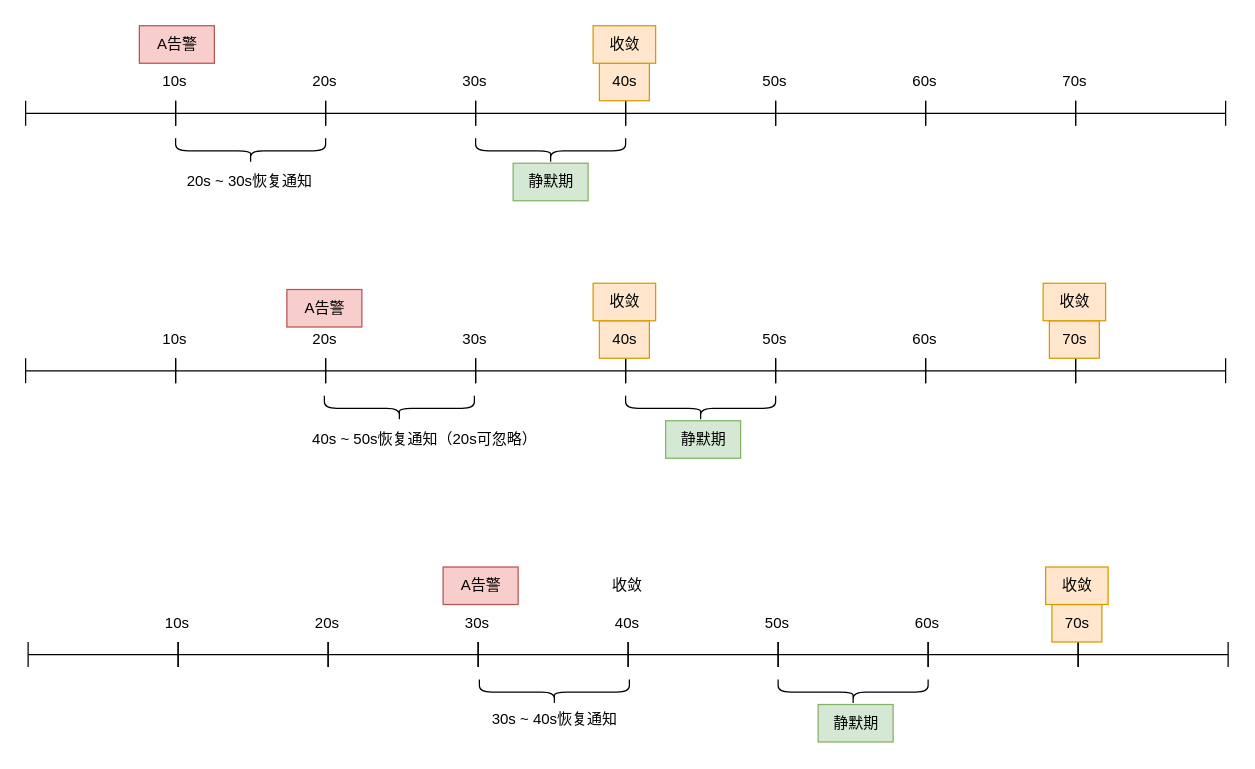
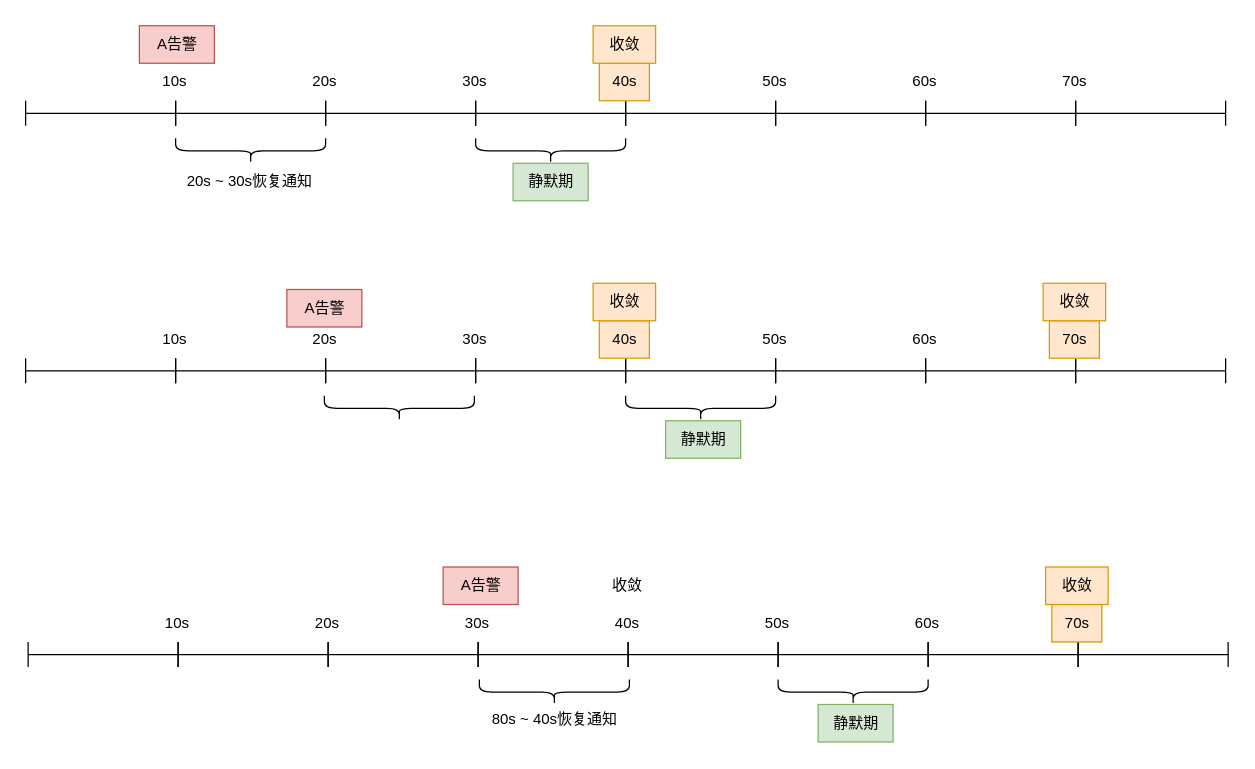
node "40s ~ 50s恢复通知（20s可忽略）": removed
node "30s ~ 40s恢复通知": label "30s ~ 40s恢复通知" -> "80s ~ 40s恢复通知"
